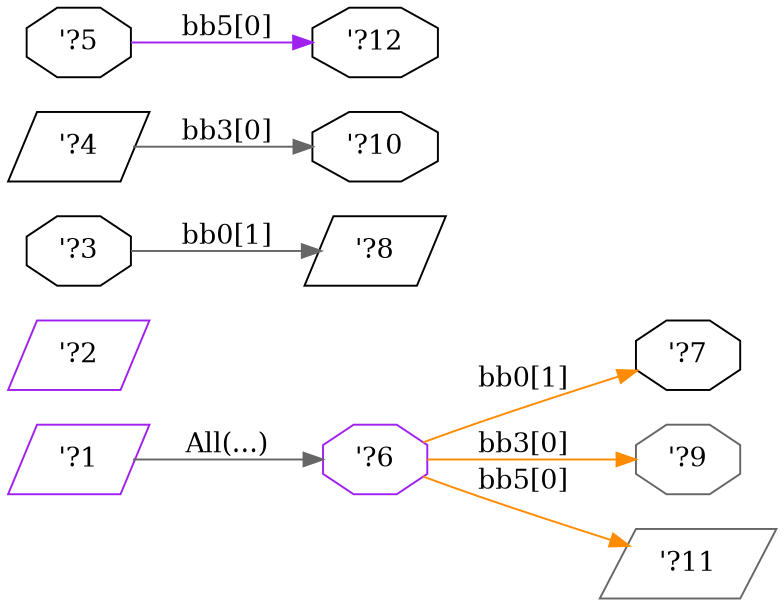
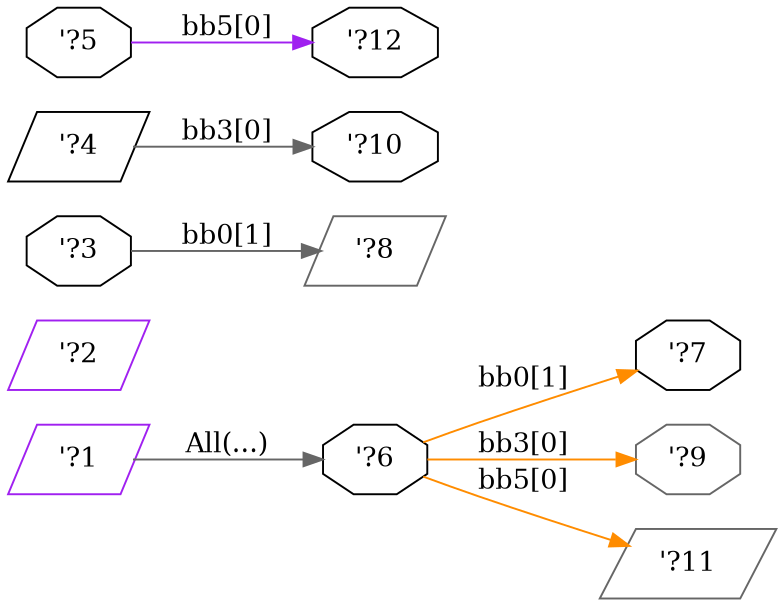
node "'?8": color black -> gray40
node "'?6": color purple -> black
